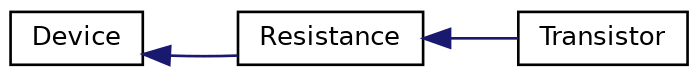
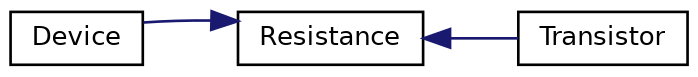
edge "Resistance" -> "Device": reversed
